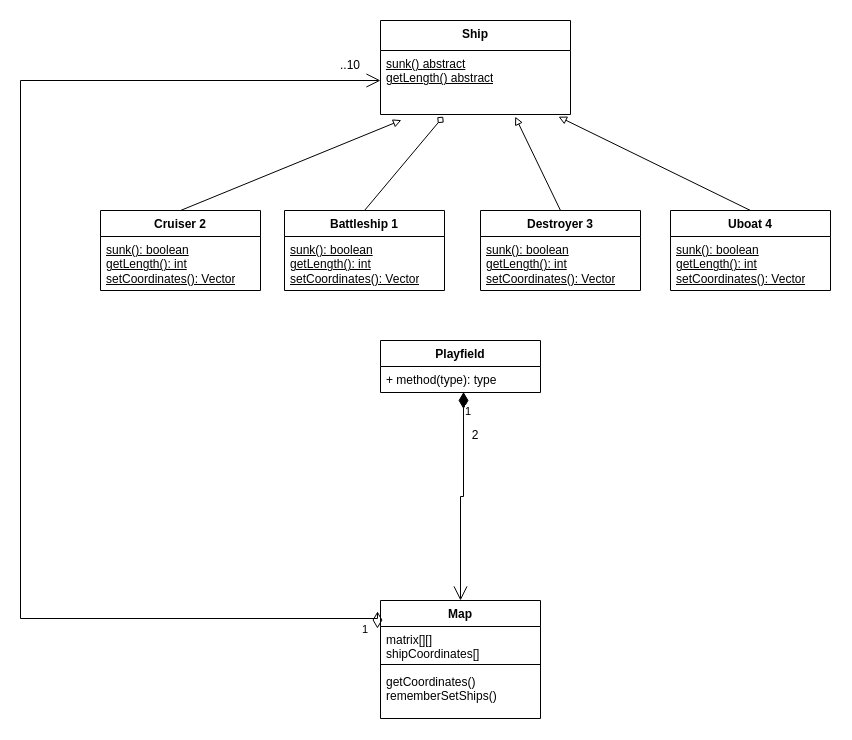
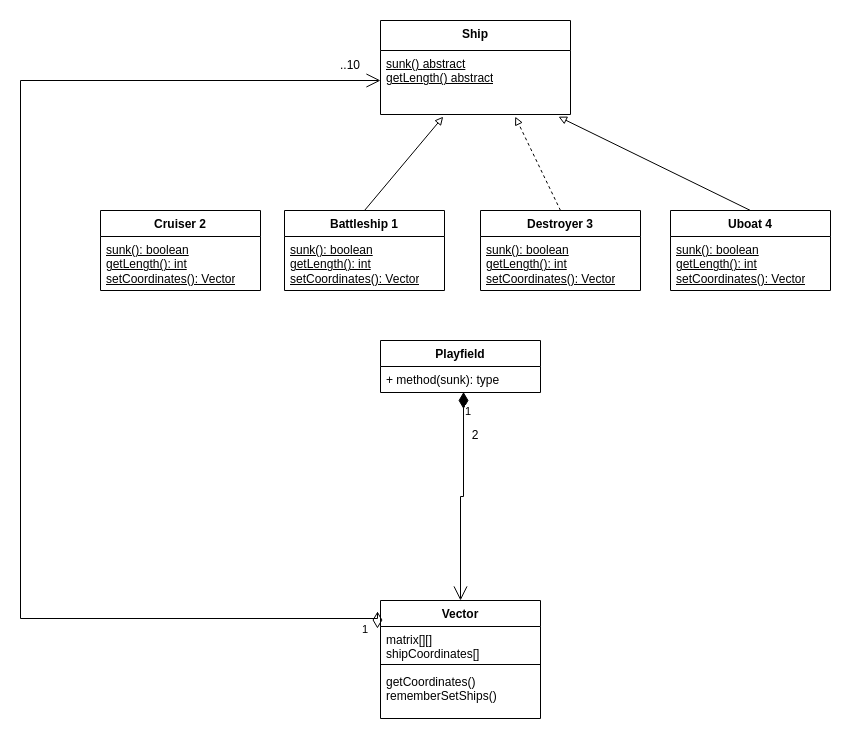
edge "Battleship 1" -> "sunk() abstract getLength() abstract": arrowhead diamond -> block
edge "Destroyer 3" -> "sunk() abstract getLength() abstract": style solid -> dashed
edge "Cruiser 2" -> "sunk() abstract getLength() abstract": removed
node "+ method(type): type": label "+ method(type): type" -> "+ method(sunk): type"
node "Map": label "Map" -> "Vector"
